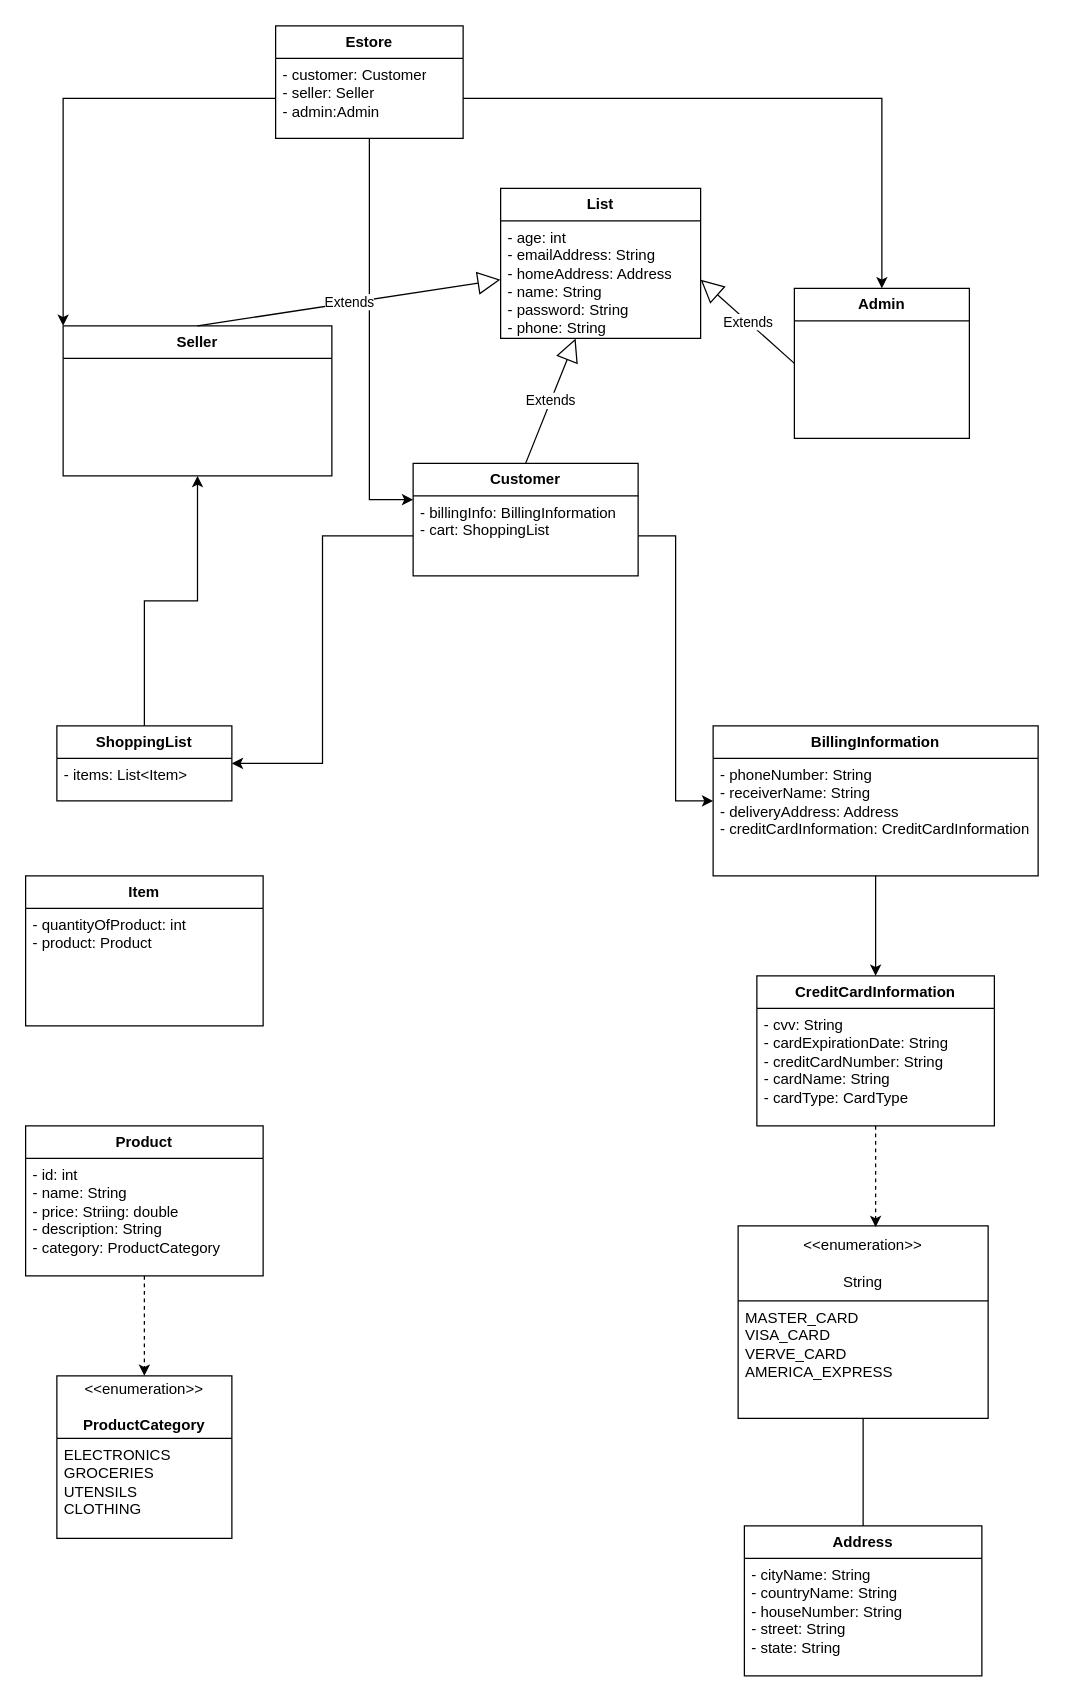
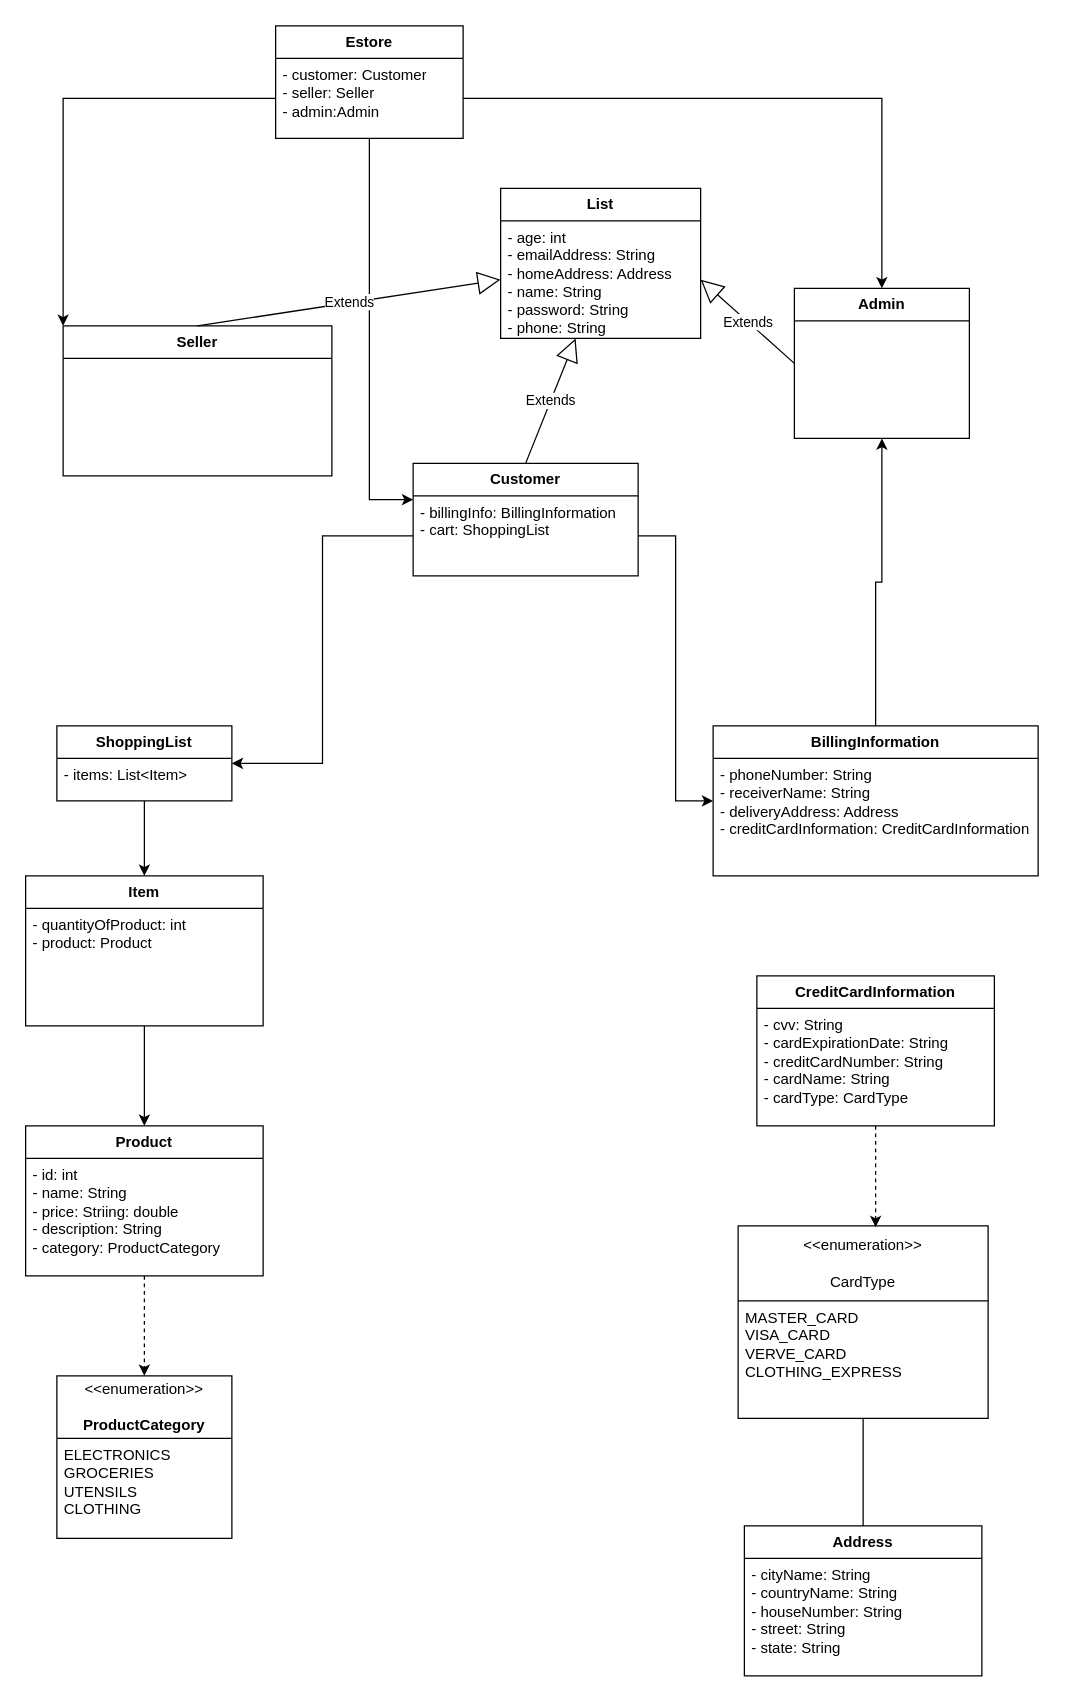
edge "ShoppingList" -> "Seller": now "ShoppingList" -> "Item"
edge "BillingInformation" -> "CreditCardInformation": now "BillingInformation" -> "Admin"
edge "Item" -> "Product": added
node "<<enumeration>> String": label "<<enumeration>> String" -> "<<enumeration>> CardType"
node "MASTER_CARD VISA_CARD VERVE_CARD AMERICA_EXPRESS": label "MASTER_CARD VISA_CARD VERVE_CARD AMERICA_EXPRESS" -> "MASTER_CARD VISA_CARD VERVE_CARD CLOTHING_EXPRESS"
